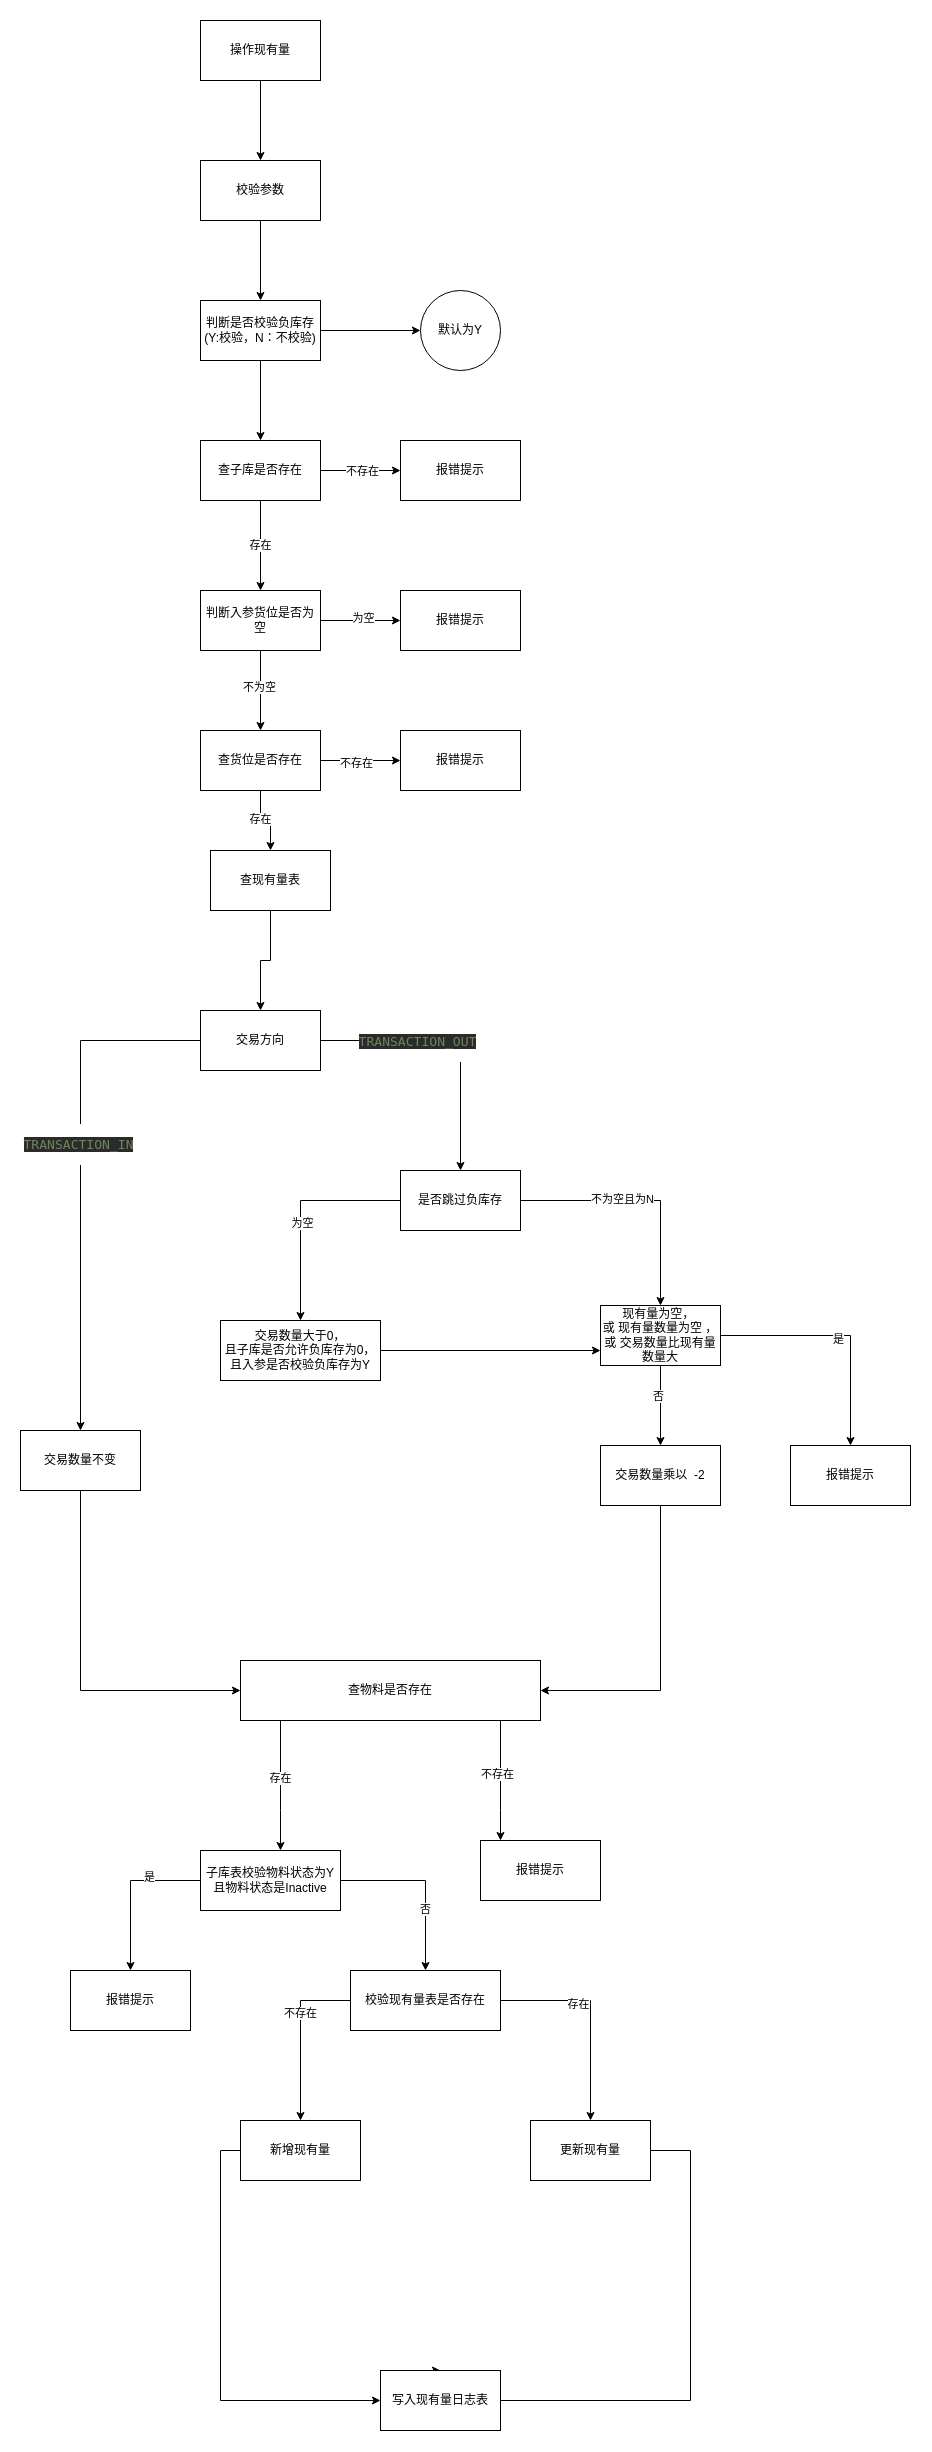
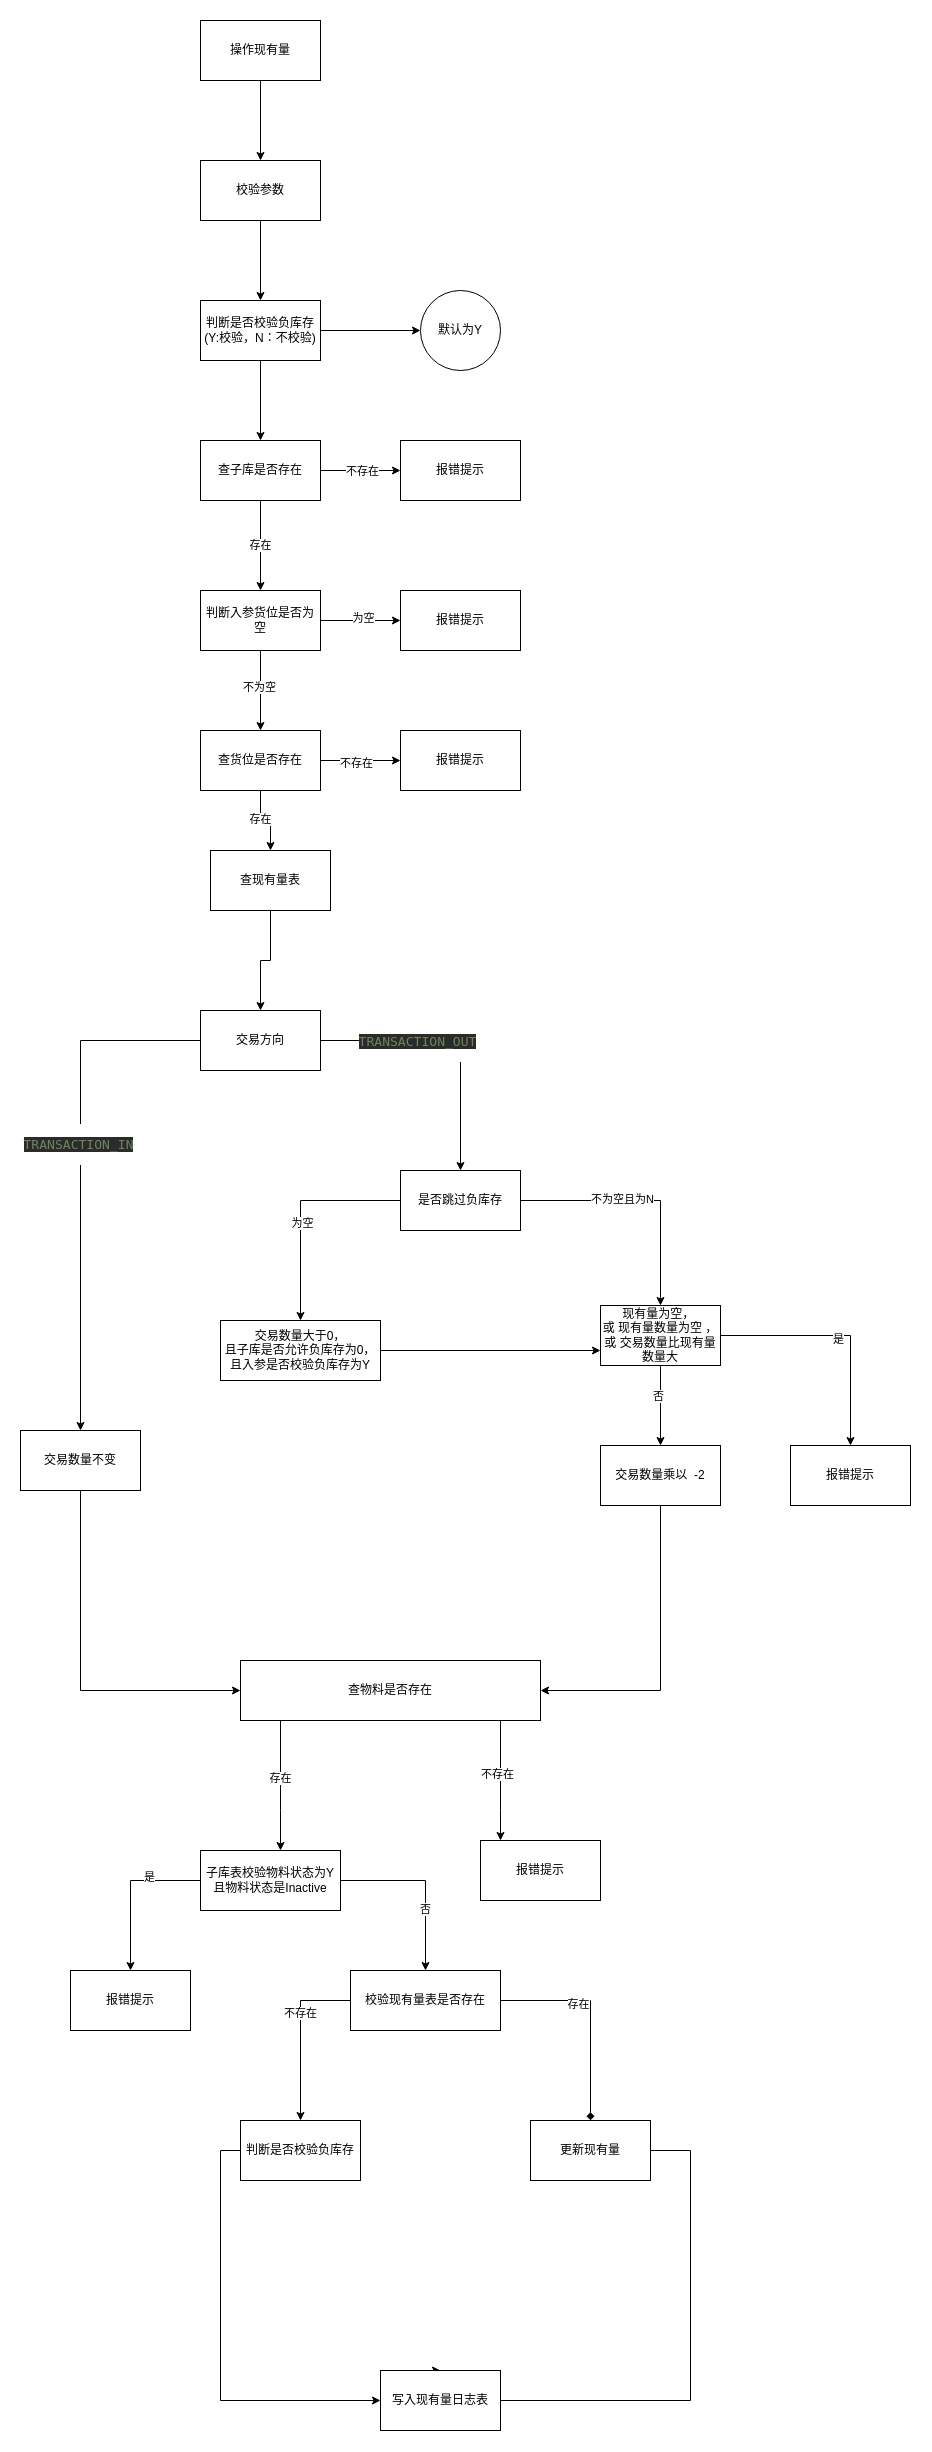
edge "校验现有量表是否存在" -> "更新现有量": arrowhead classic -> diamond
node "新增现有量": label "新增现有量" -> "判断是否校验负库存"
